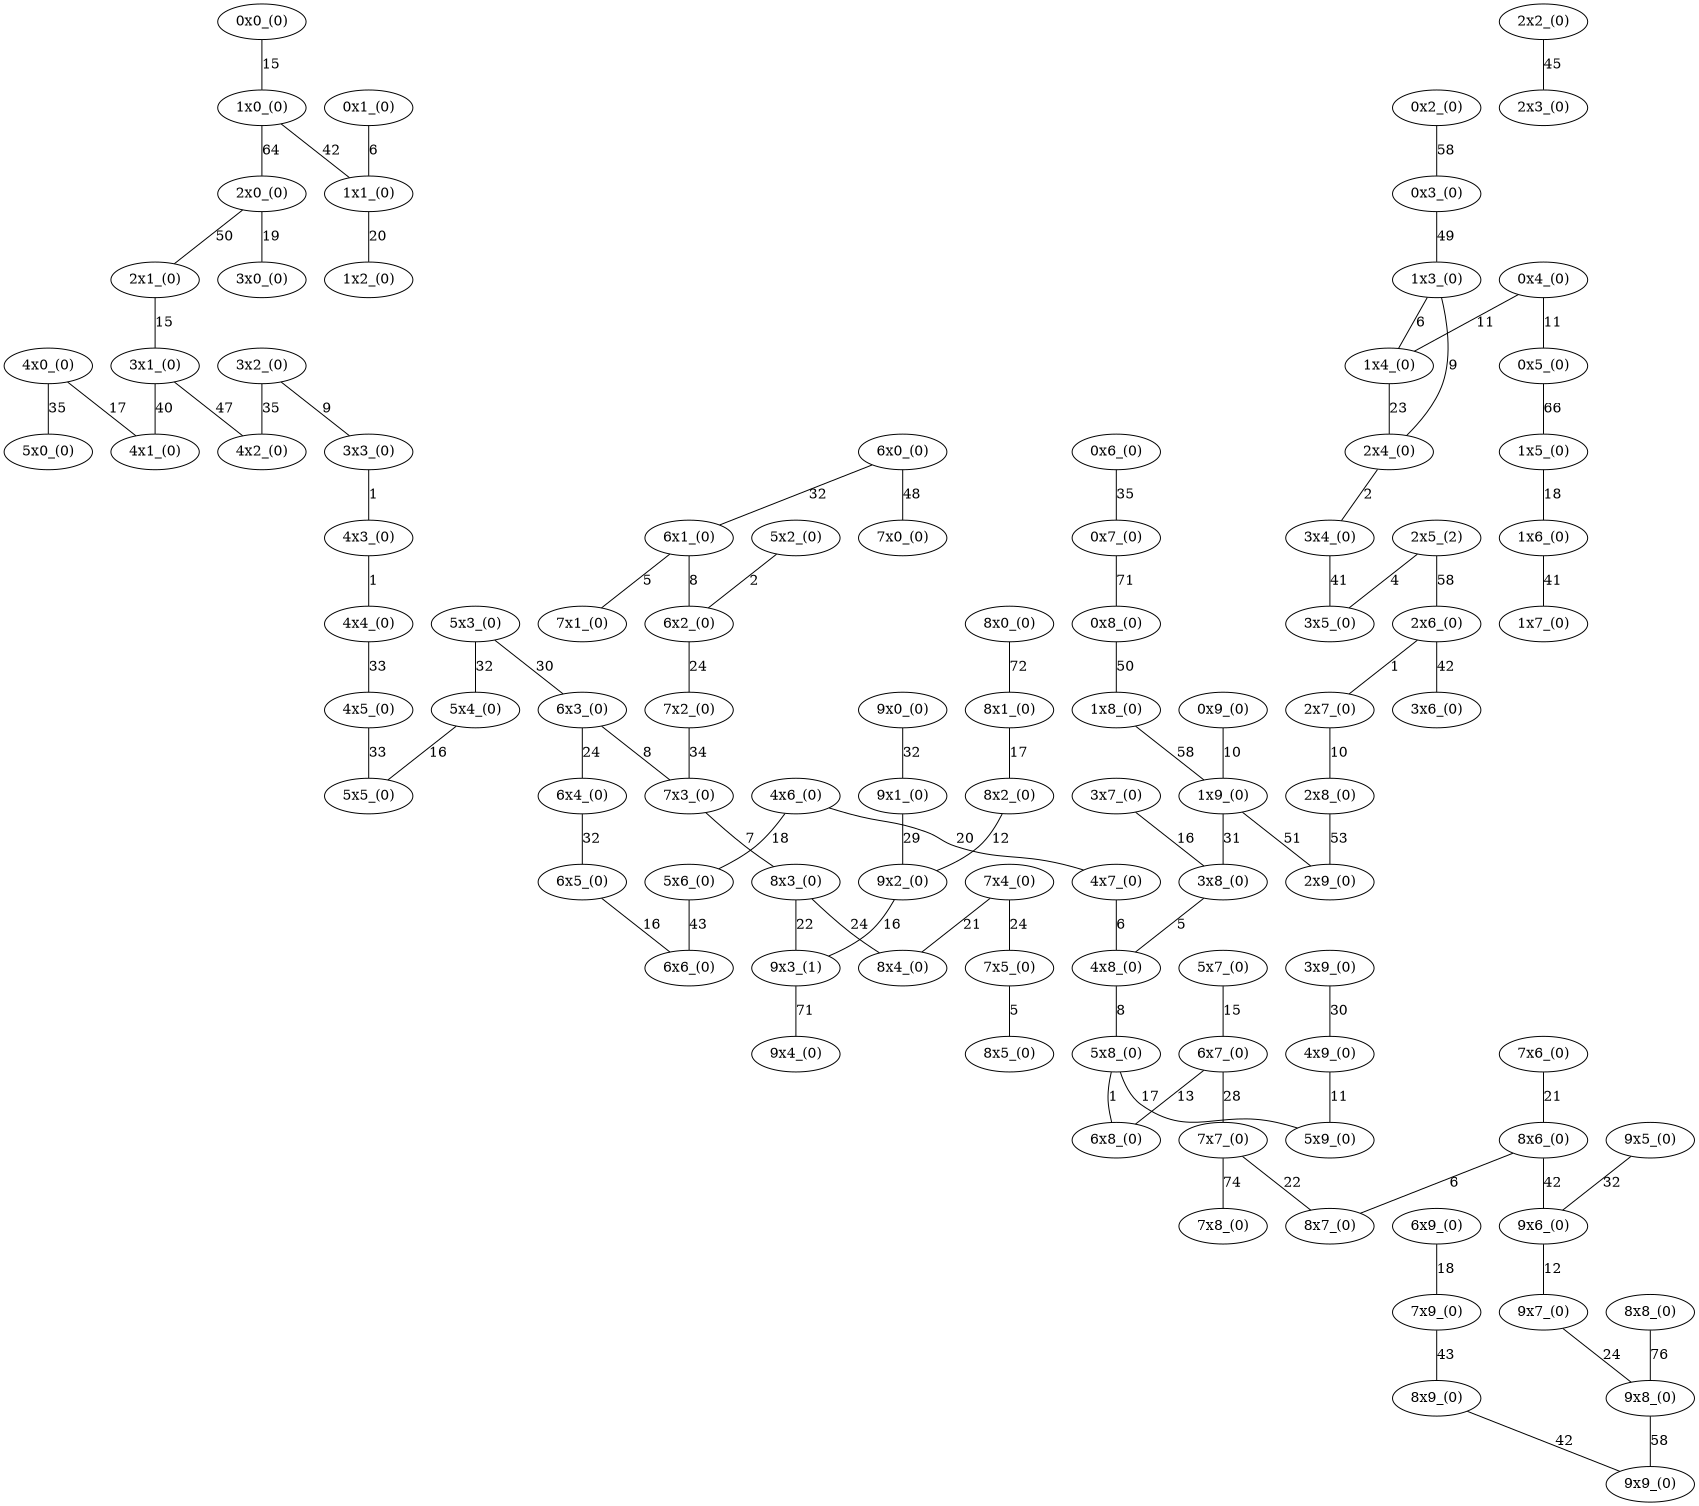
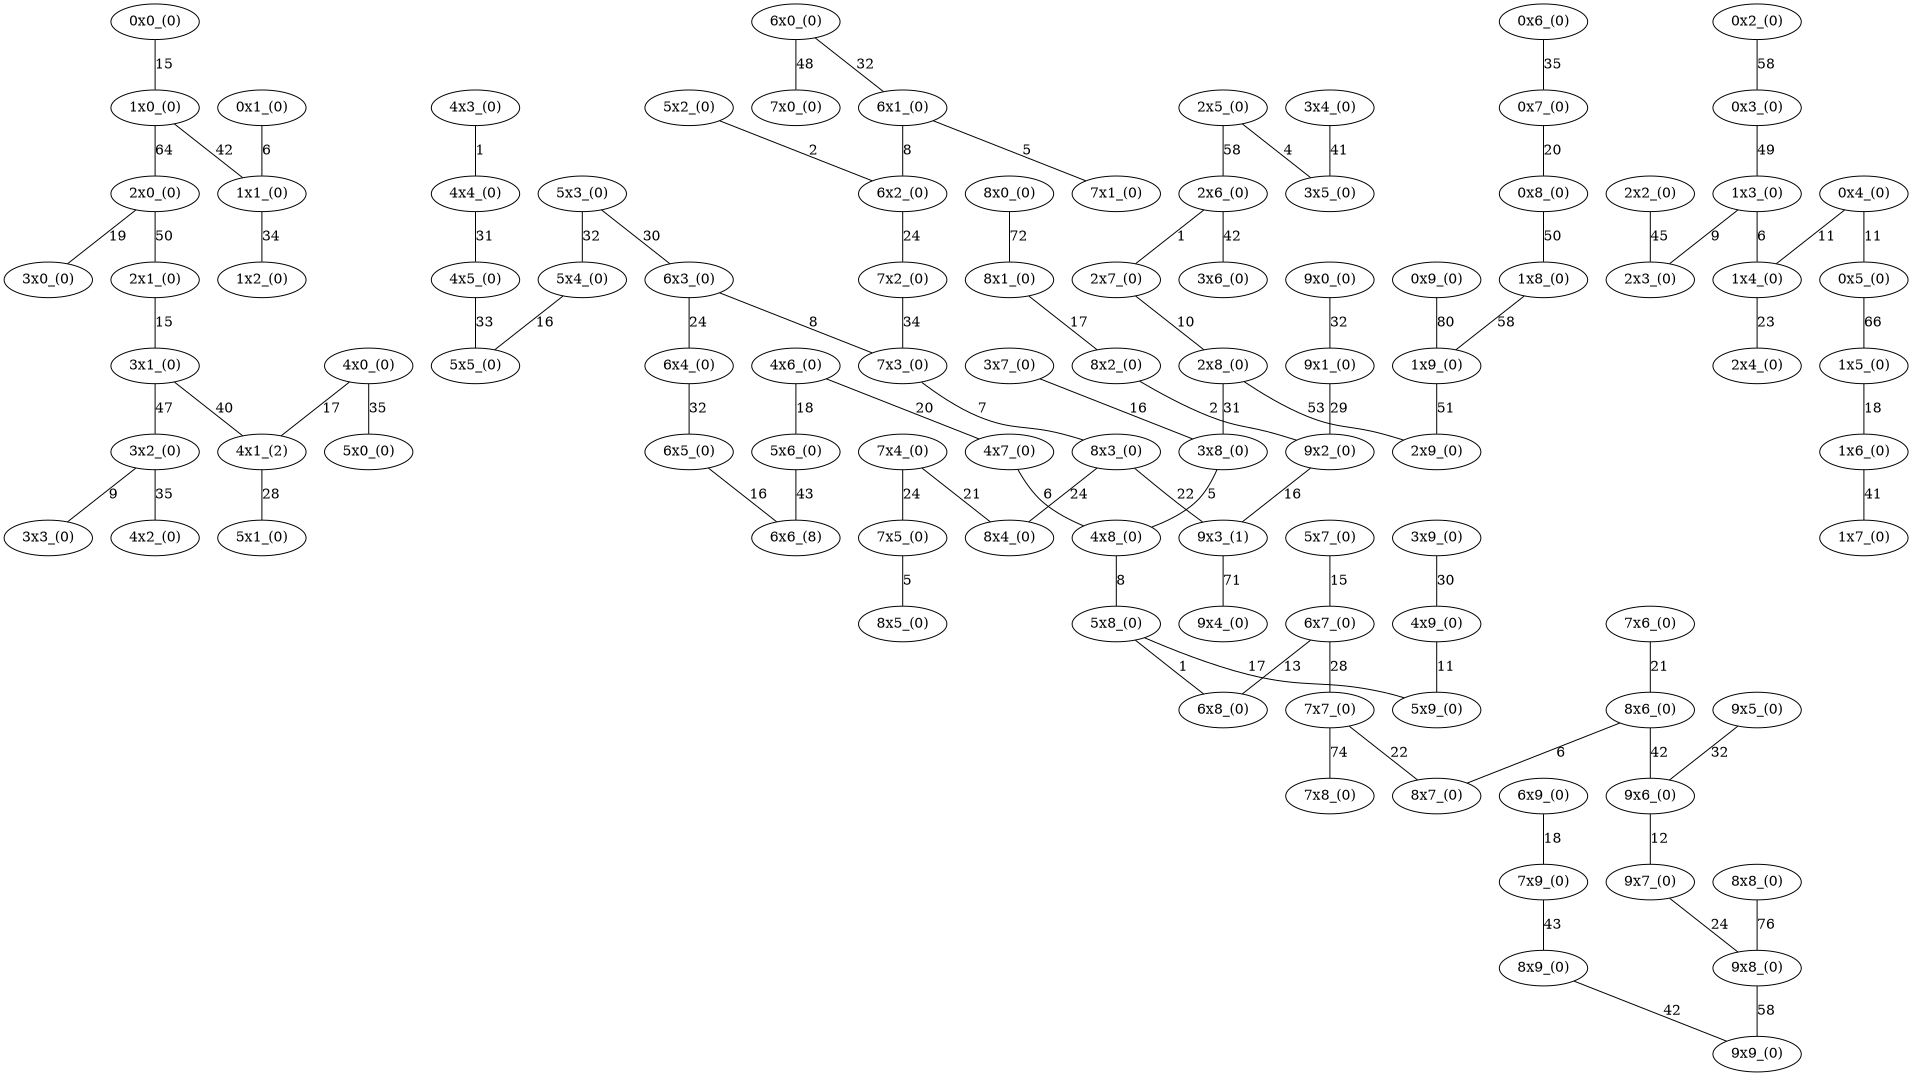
edge "1x1_(0)" -- "1x2_(0)": label "20" -> "34"
edge "1x3_(0)" -- "2x4_(0)": now "1x3_(0)" -- "2x3_(0)"
edge "3x1_(0)" -- "4x2_(0)": now "3x1_(0)" -- "3x2_(0)"
node "4x1_(0)": label "4x1_(0)" -> "4x1_(2)"
edge "3x3_(0)" -- "4x3_(0)": removed, label "1"
edge "2x4_(0)" -- "3x4_(0)": removed, label "2"
node "5x1_(0)": added
node "2x5_(2)": label "2x5_(2)" -> "2x5_(0)"
edge "0x7_(0)" -- "0x8_(0)": label "71" -> "20"
edge "4x4_(0)" -- "4x5_(0)": label "33" -> "31"
edge "0x9_(0)" -- "1x9_(0)": label "10" -> "80"
edge "8x2_(0)" -- "9x2_(0)": label "12" -> "2"
edge "1x9_(0)" -- "3x8_(0)": now "2x8_(0)" -- "3x8_(0)"
node "6x6_(0)": label "6x6_(0)" -> "6x6_(8)"
